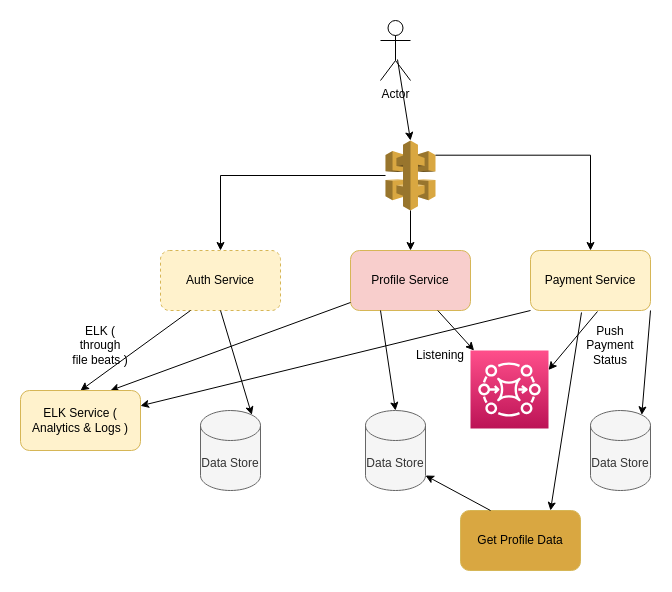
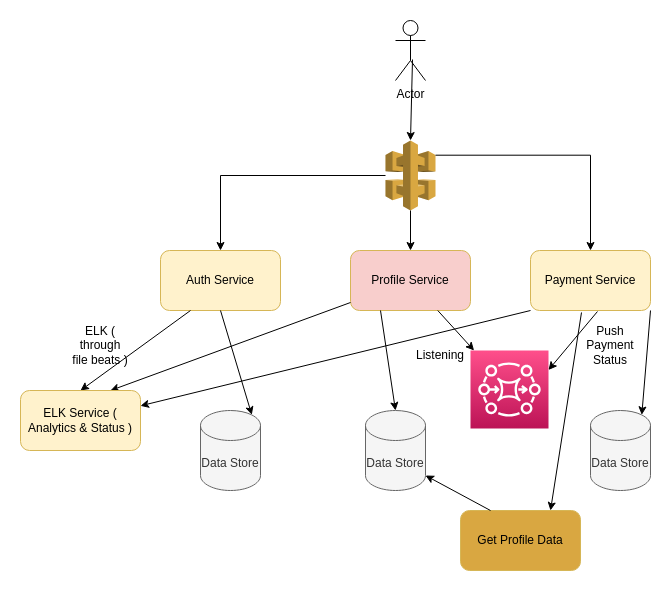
node "Actor": moved (396, 51) -> (411, 51)
node "Auth Service": style dashed -> solid
node "ELK Service ( Analytics & Logs )": label "ELK Service ( Analytics & Logs )" -> "ELK Service ( Analytics & Status )"
